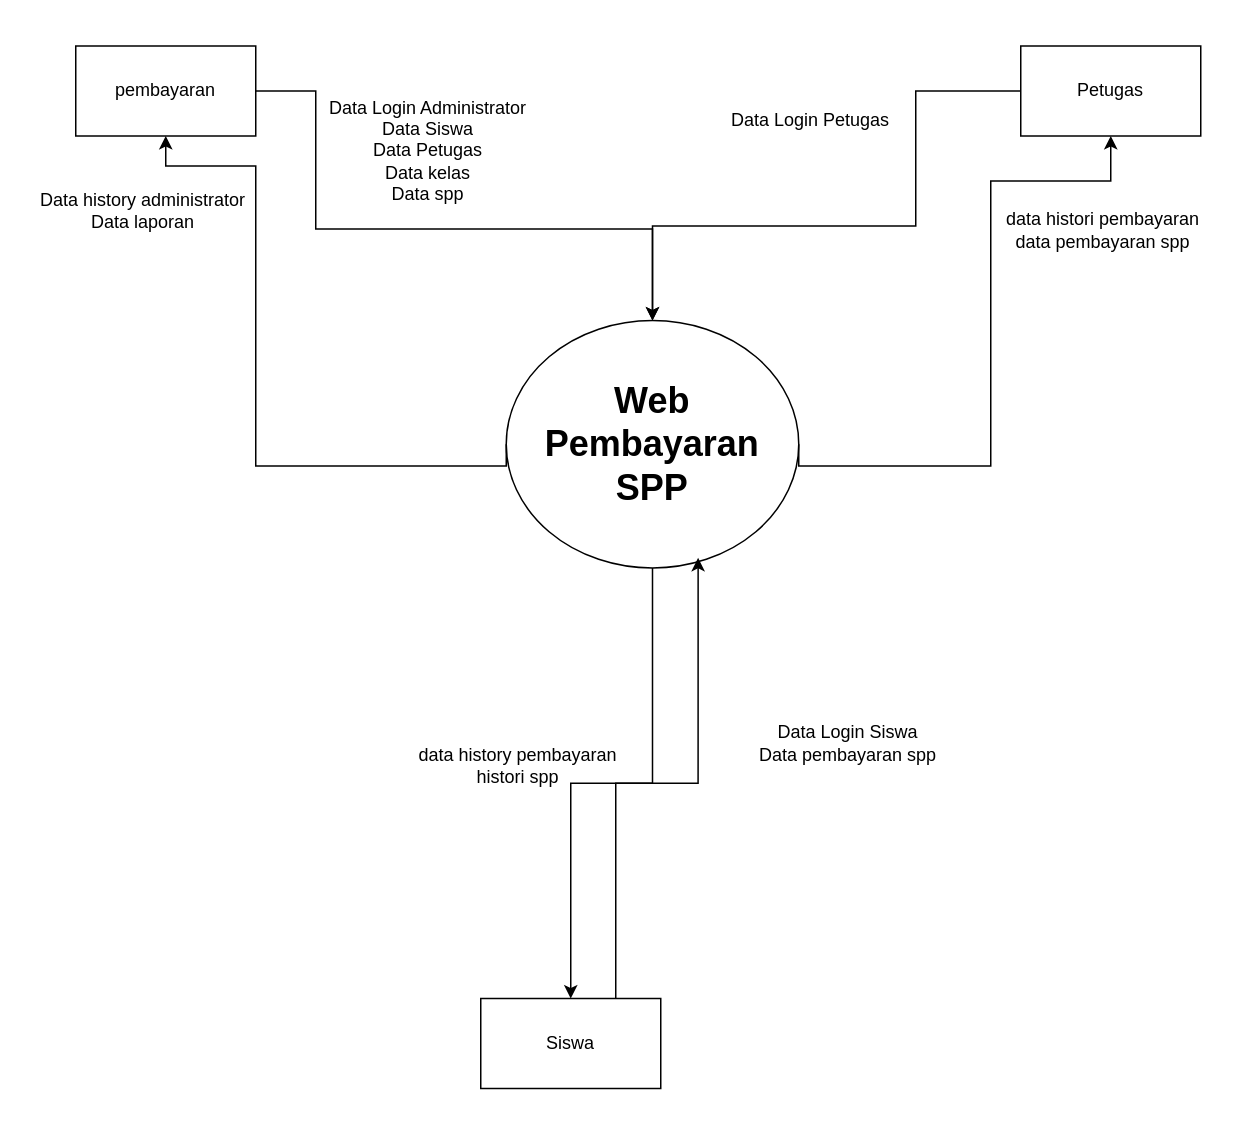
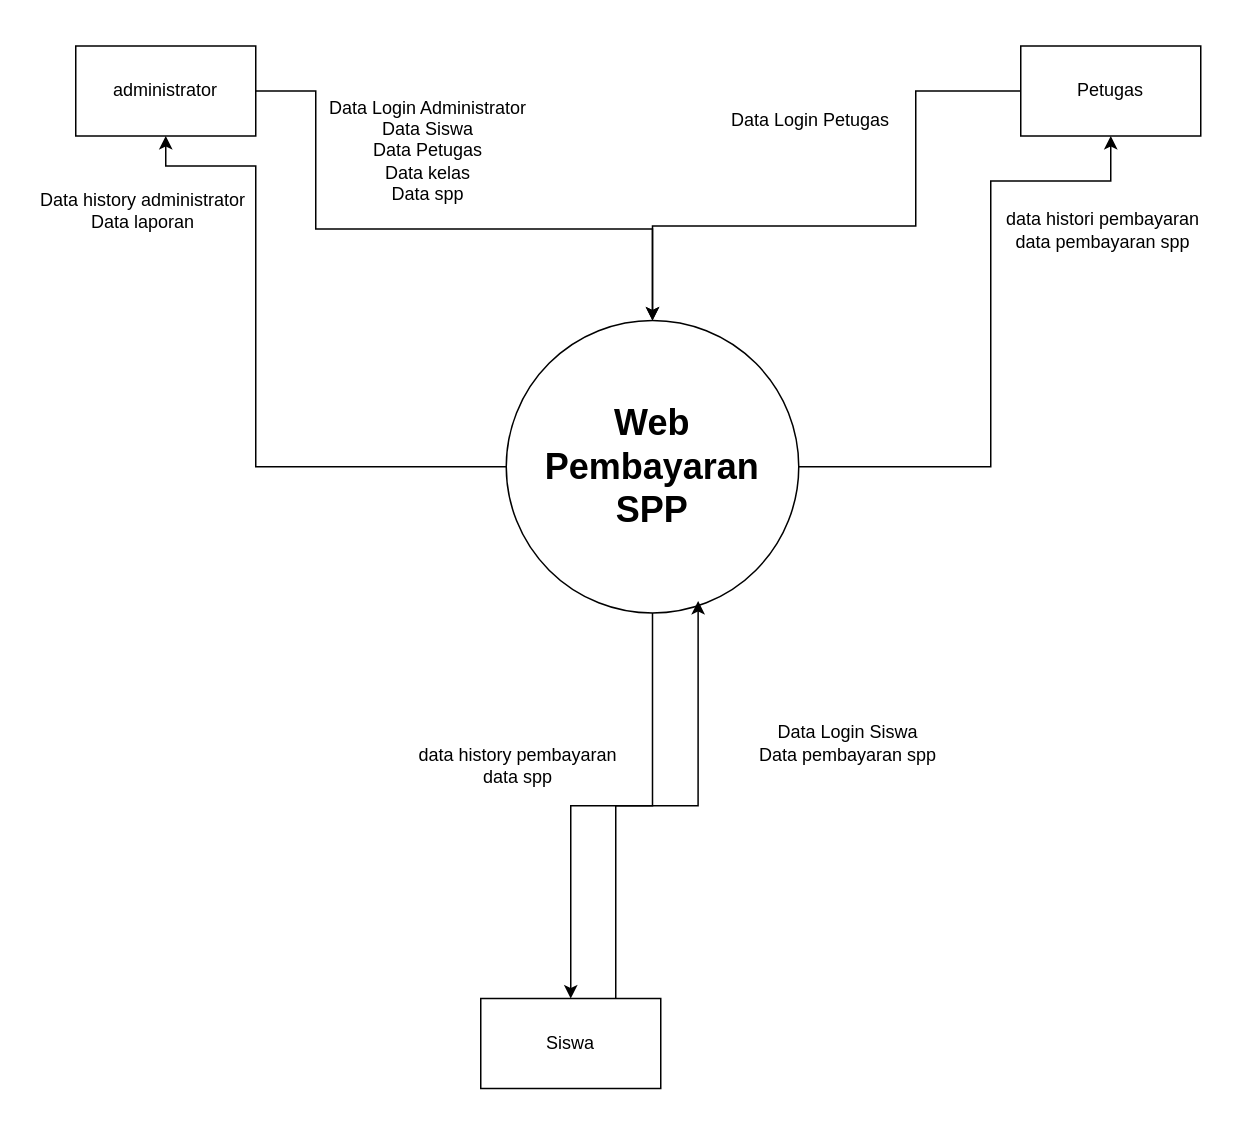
node "pembayaran": label "pembayaran" -> "administrator"
node "Web Pembayaran SPP": size 293x248 -> 293x293
node "data history pembayaran histori spp": label "data history pembayaran histori spp" -> "data history pembayaran data spp"
